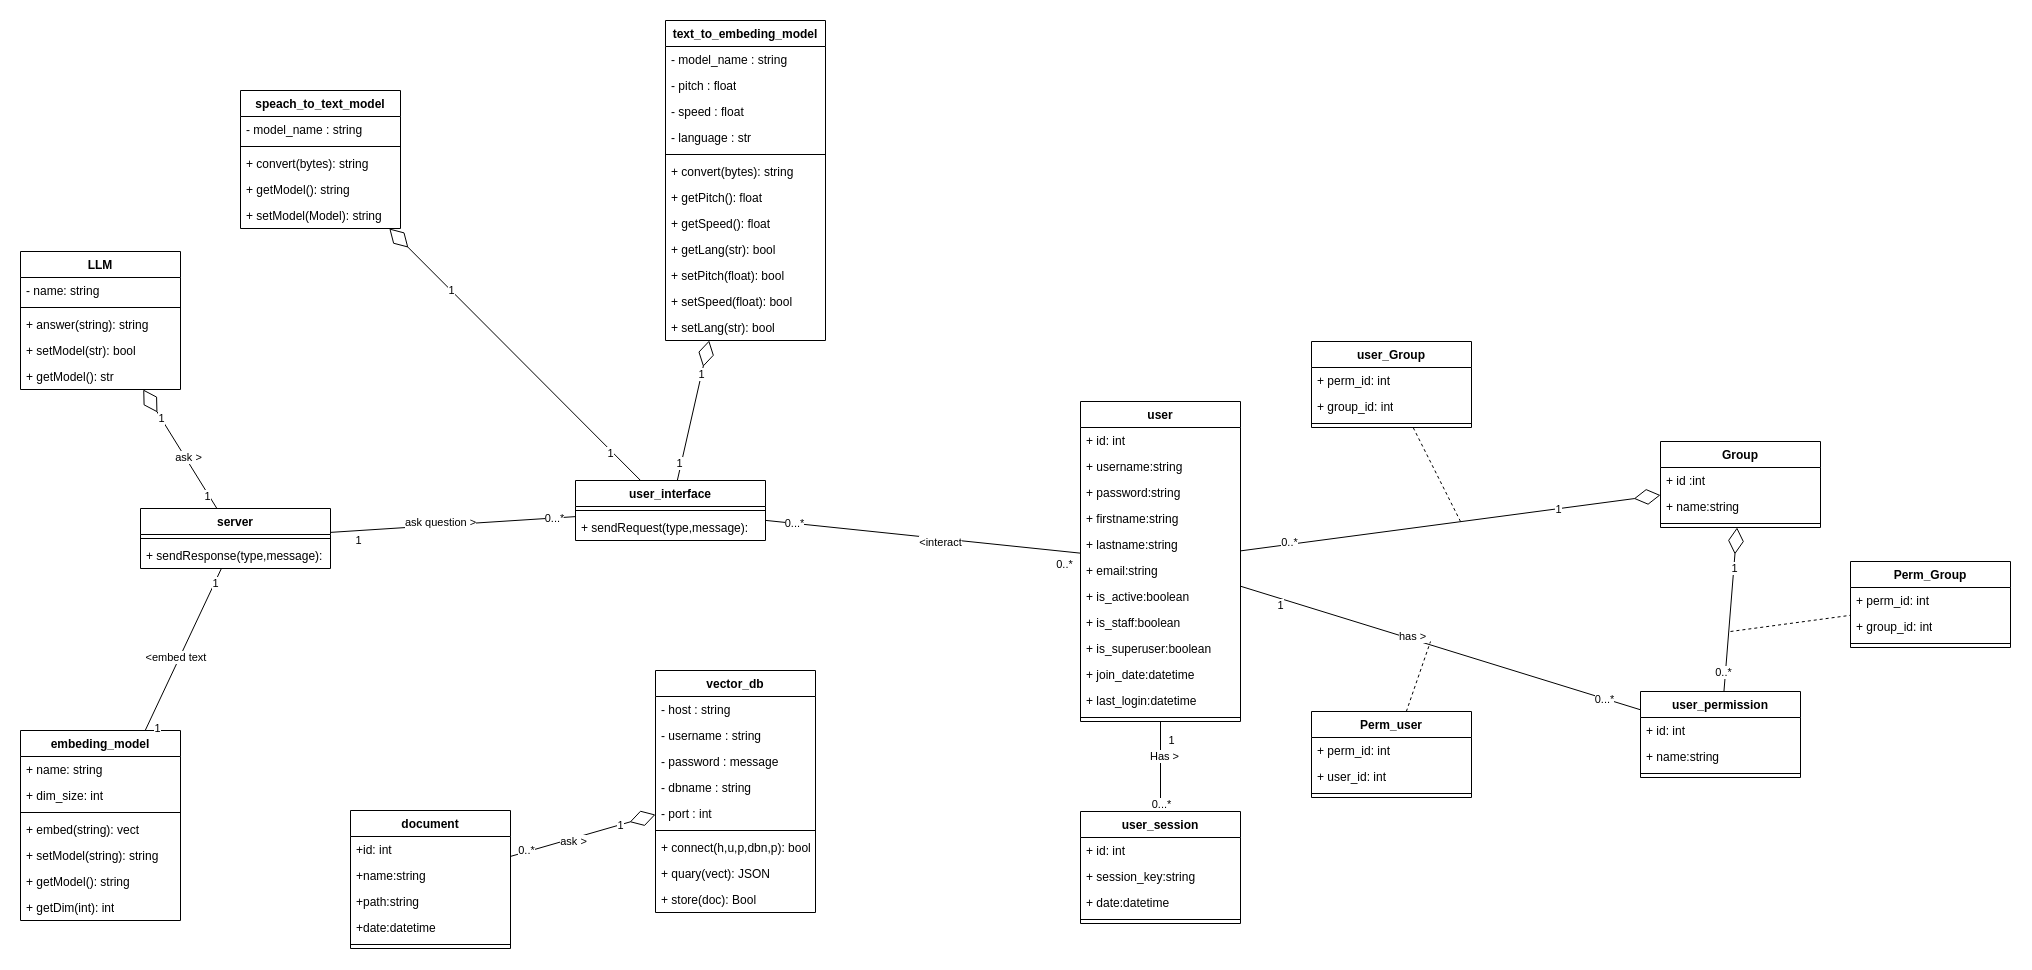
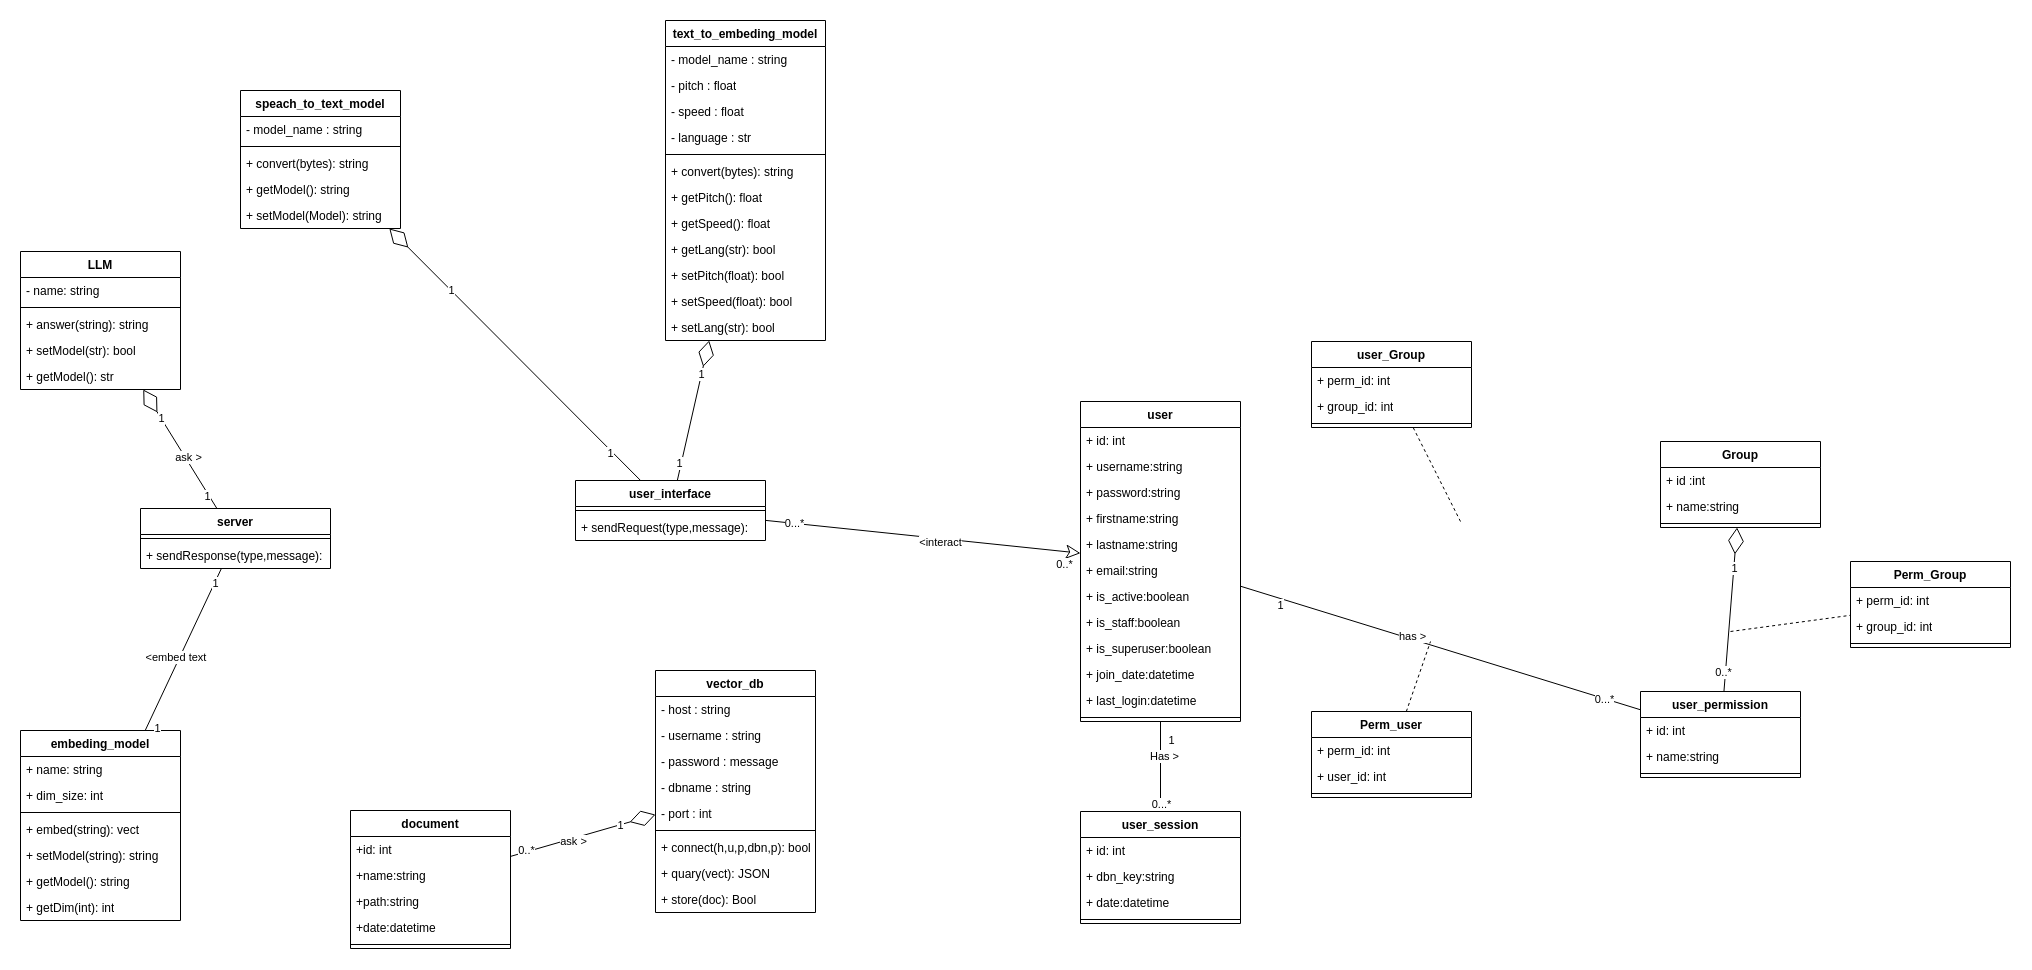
edge "user_interface" -- "server": removed, labels "0...*", "ask question >", "1"
edge "user" -> "Group": removed, labels "0..*", "1"
edge "user_interface" -- "user": arrowhead none -> classic
node "+ session_key:string": label "+ session_key:string" -> "+ dbn_key:string"
